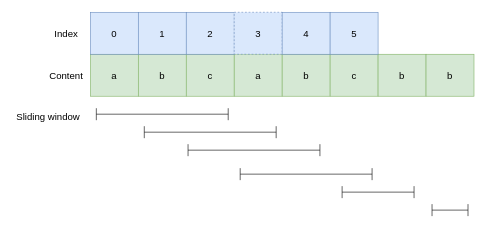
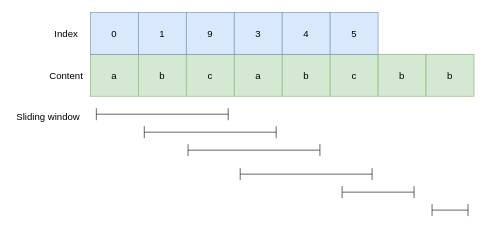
node "2": label "2" -> "9"
node "3": style dashed -> solid
